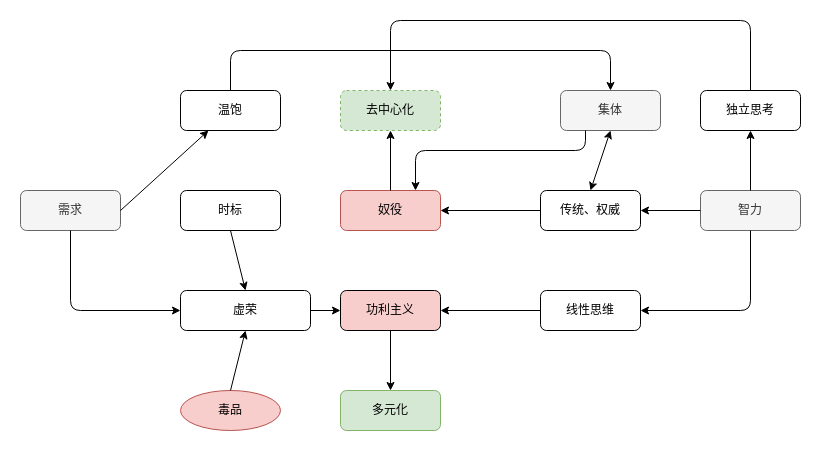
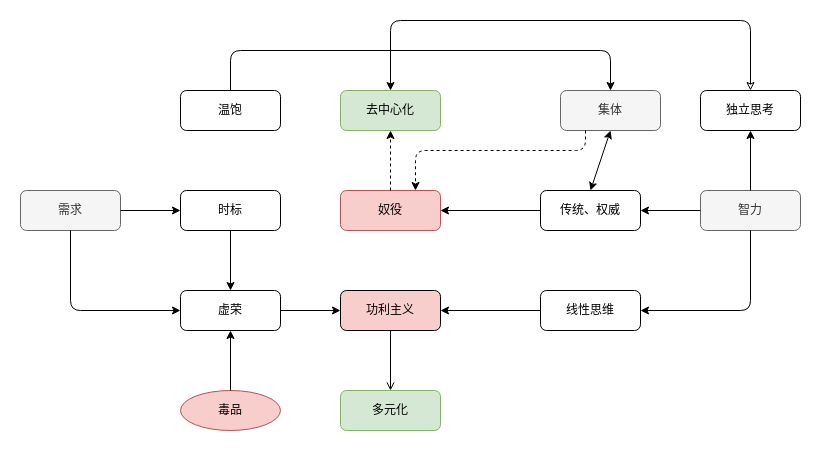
edge "独立思考" -> "去中心化": arrowhead none -> classic
node "去中心化": style dashed -> solid
edge "集体" -> "奴役": style solid -> dashed
edge "奴役" -> "去中心化": style solid -> dashed
edge "需求" -> "温饱": now "需求" -> "时标"
node "虚荣": size 130x40 -> 100x40
edge "功利主义" -> "多元化": arrowhead classic -> open
